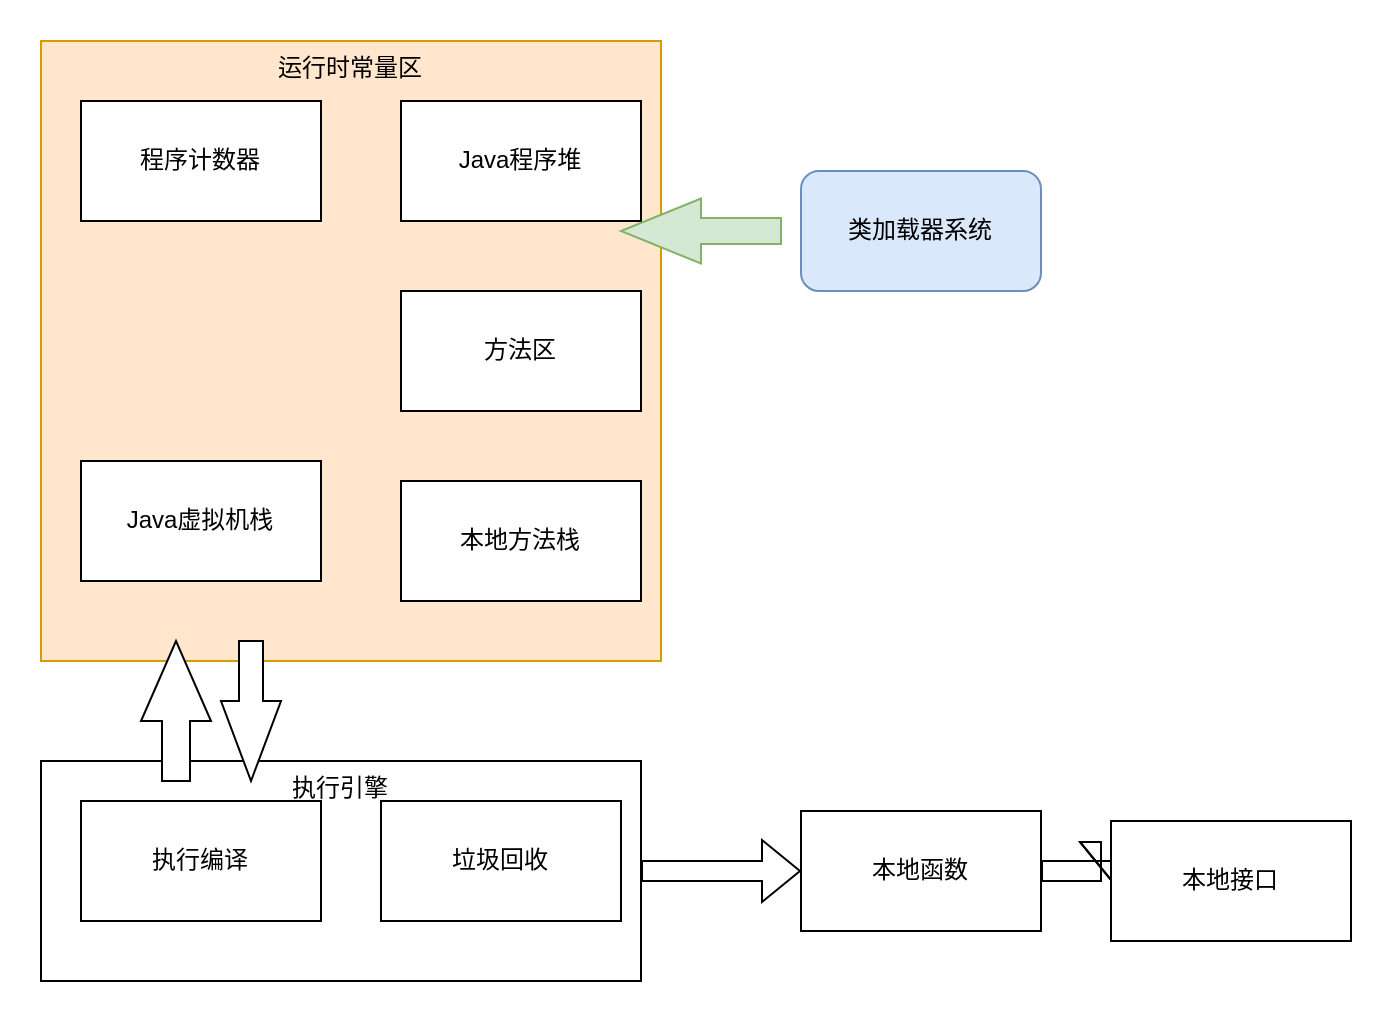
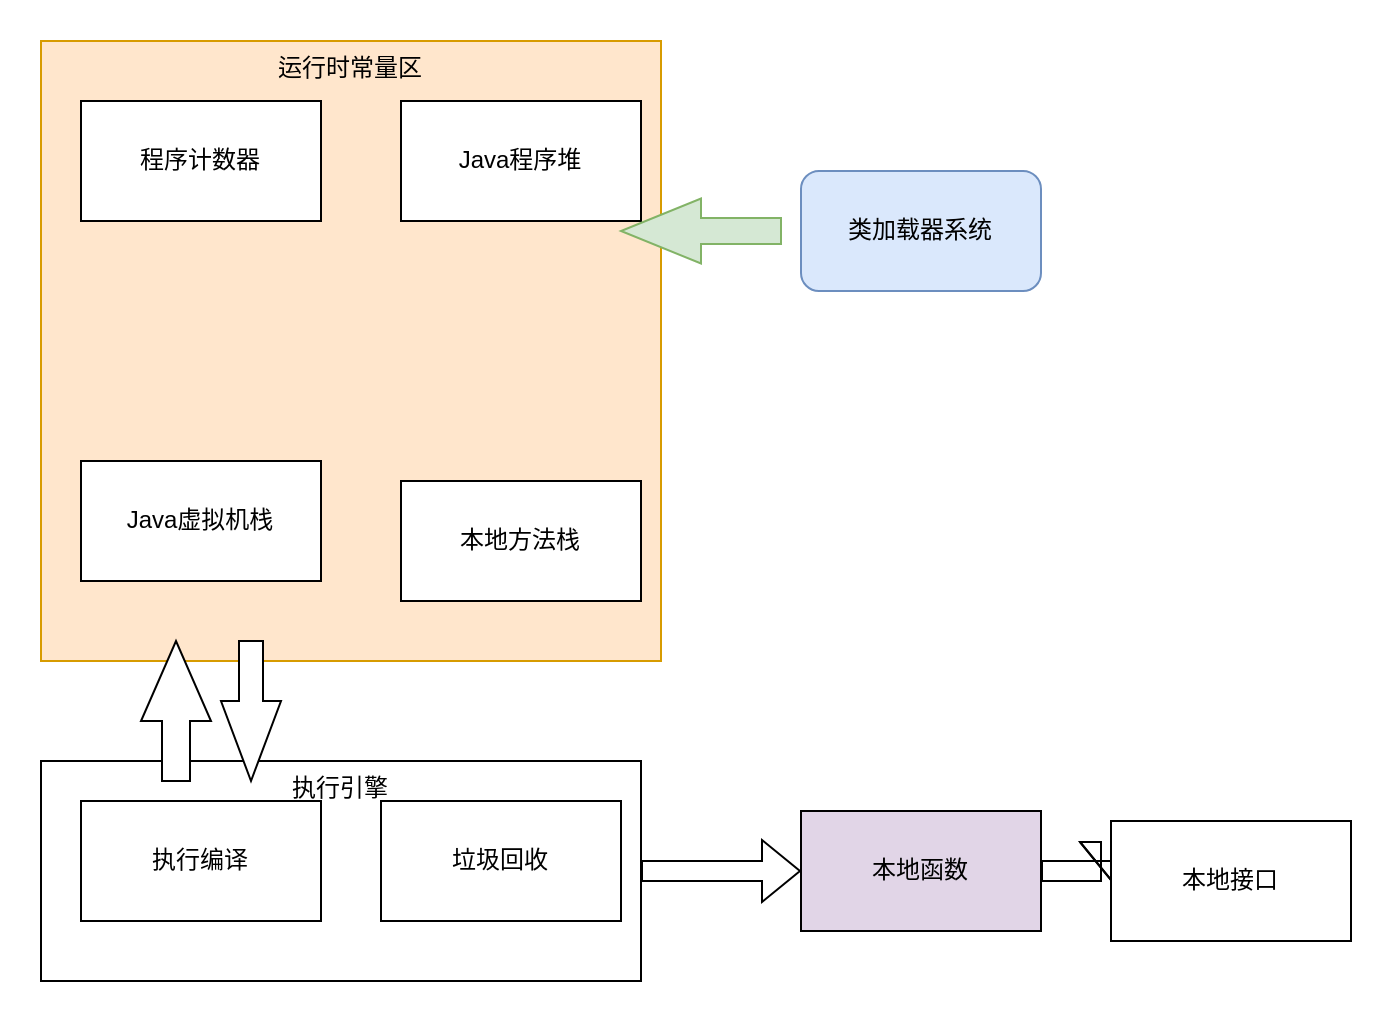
node "方法区": removed
node "本地函数": fillcolor #ffffff -> #e1d5e7
